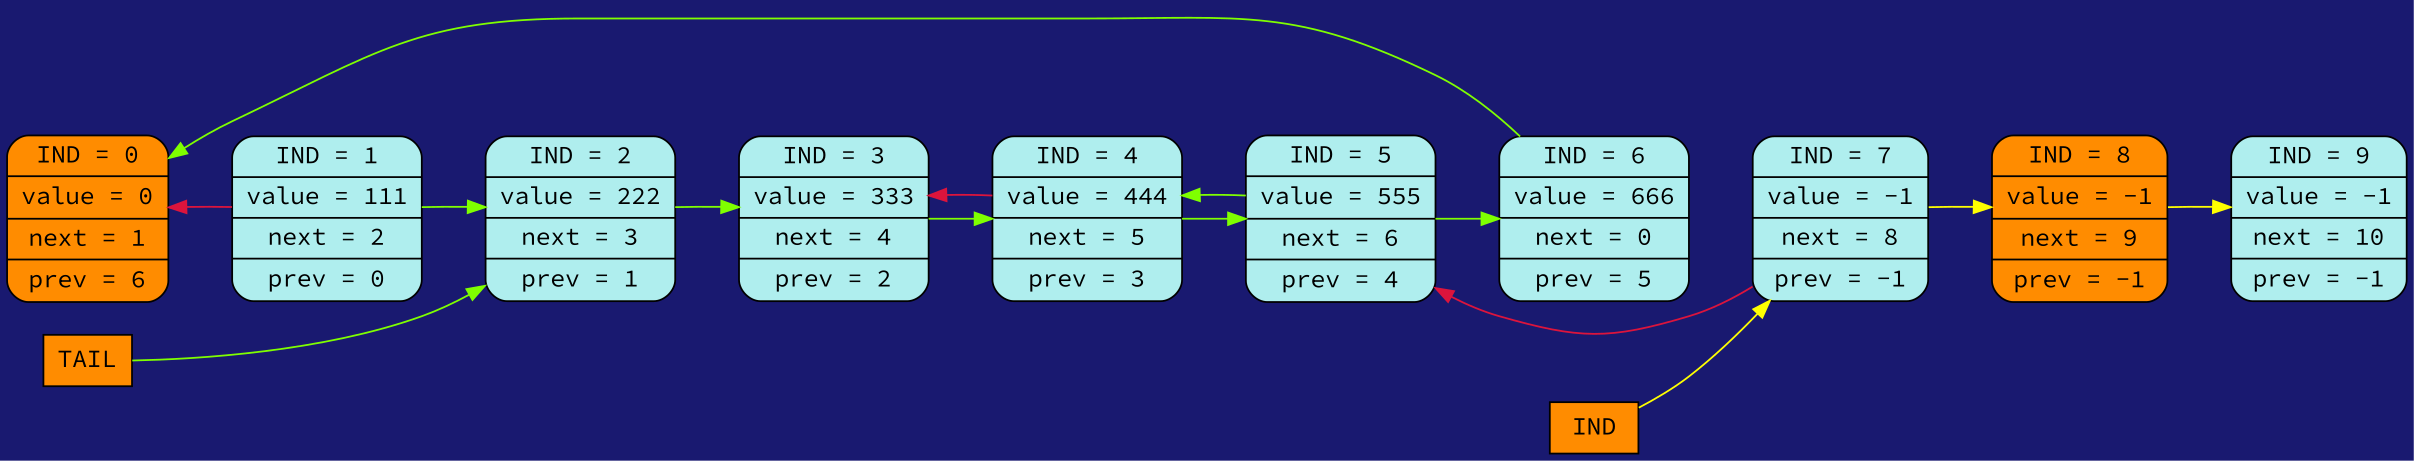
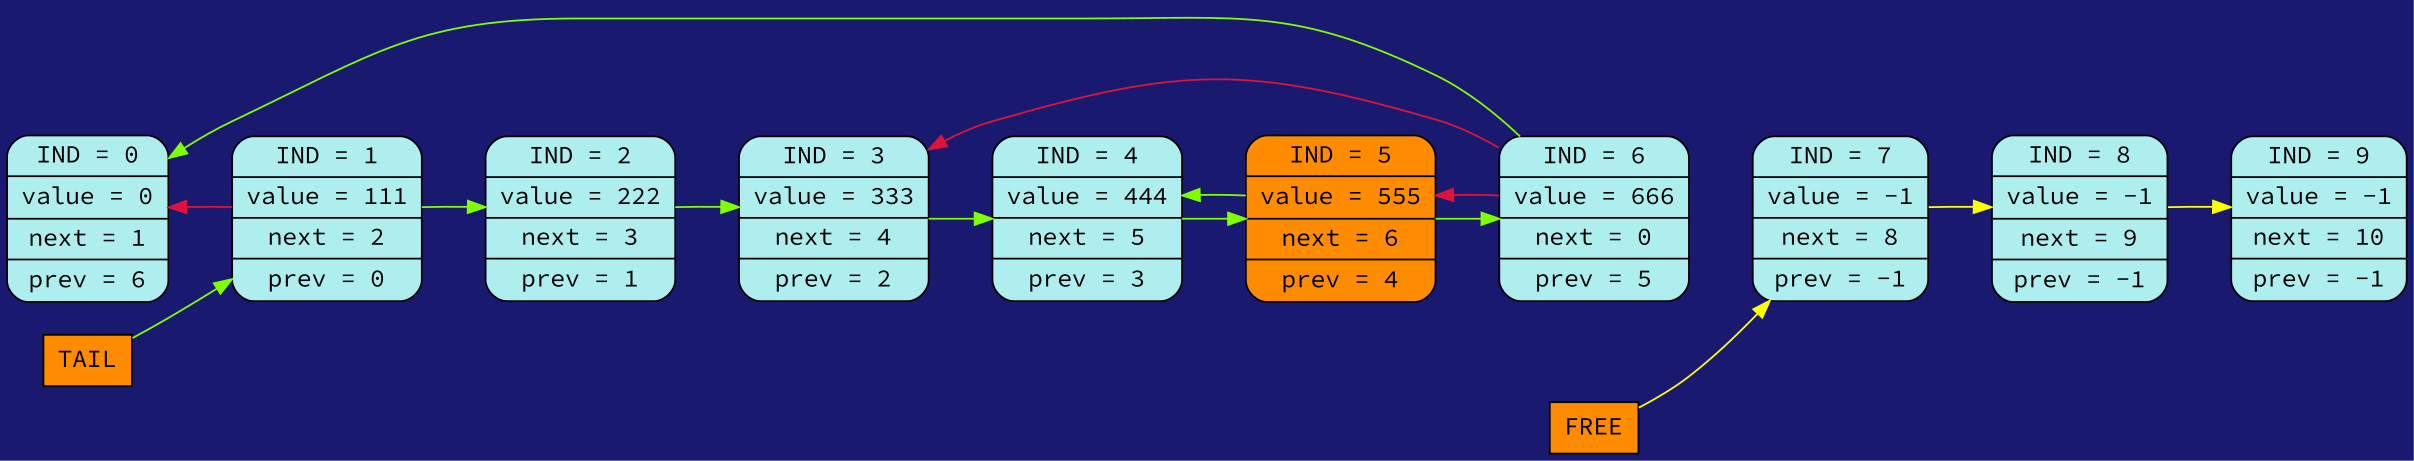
edge "IND = 4" -> "IND = 3": now "IND = 6" -> "IND = 3"
node "IND = 0": fillcolor #ff8c00 -> #afeeee
node "IND = 5": fillcolor #afeeee -> #ff8c00
node "IND = 8": fillcolor #ff8c00 -> #afeeee
edge "IND = 7" -> "IND = 5": now "IND = 6" -> "IND = 5"
edge "TAIL" -> "IND = 2": now "TAIL" -> "IND = 1"
node "IND": label "IND" -> "FREE"
